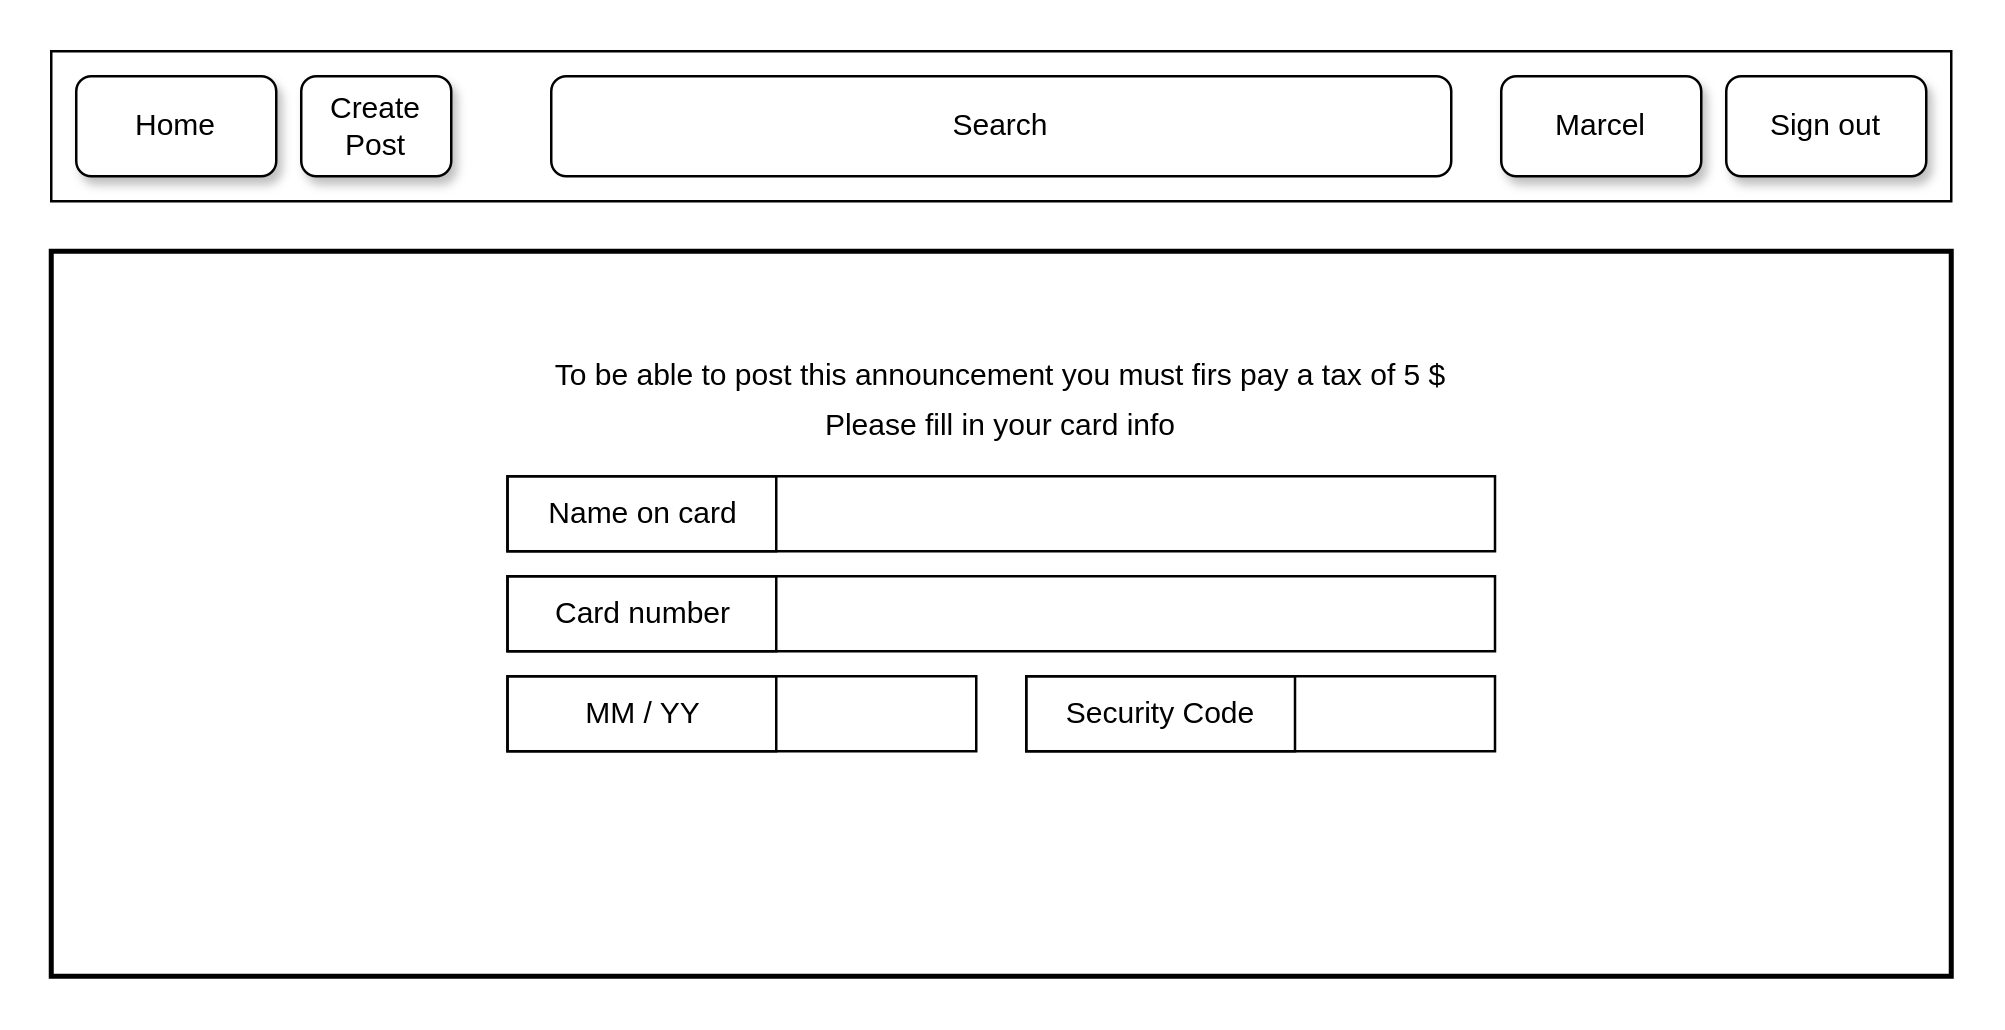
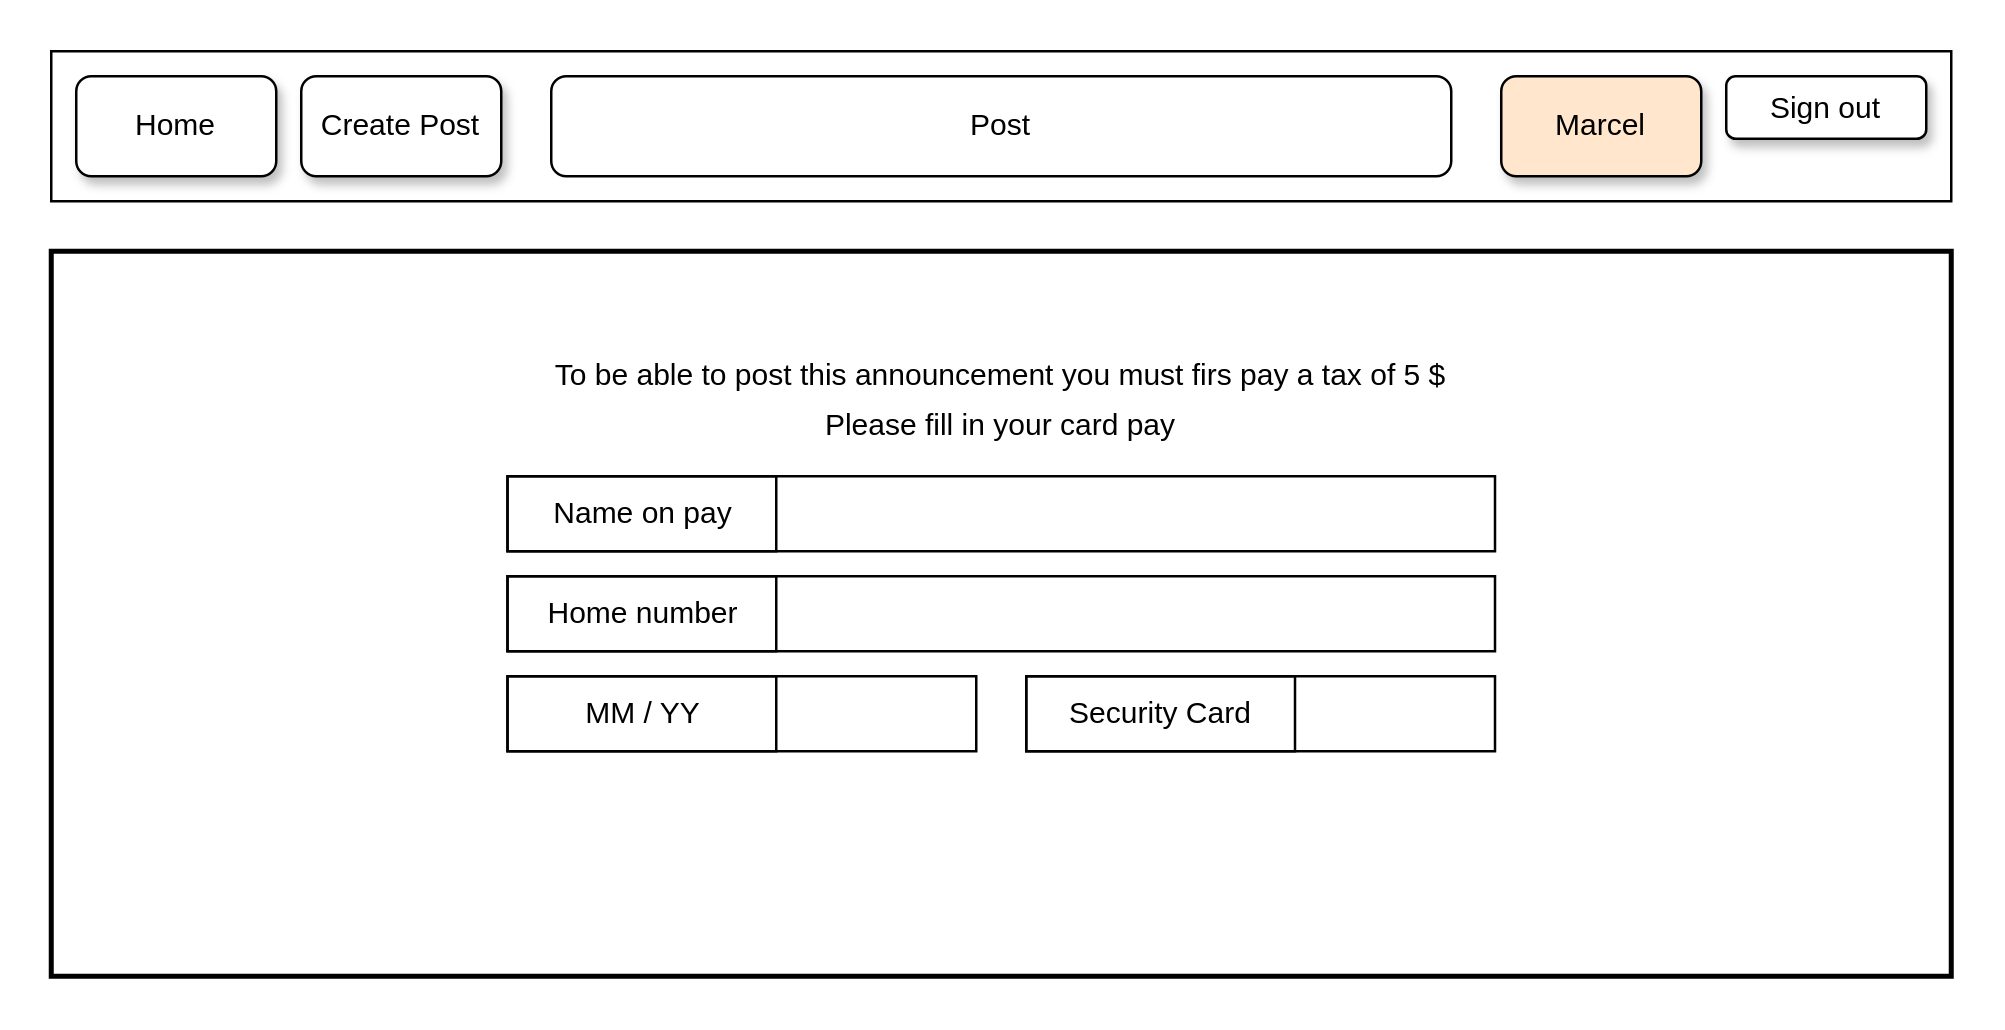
node "Create Post": size 150x100 -> 200x100
node "Search": label "Search" -> "Post"
node "Marcel": fillcolor #ffffff -> #ffe6cc
node "Sign out": size 200x100 -> 200x63
node "Please fill in your card info": label "Please fill in your card info" -> "Please fill in your card pay"
node "Name on card": label "Name on card" -> "Name on pay"
node "Card number": label "Card number" -> "Home number"
node "Security Code": label "Security Code" -> "Security Card"
